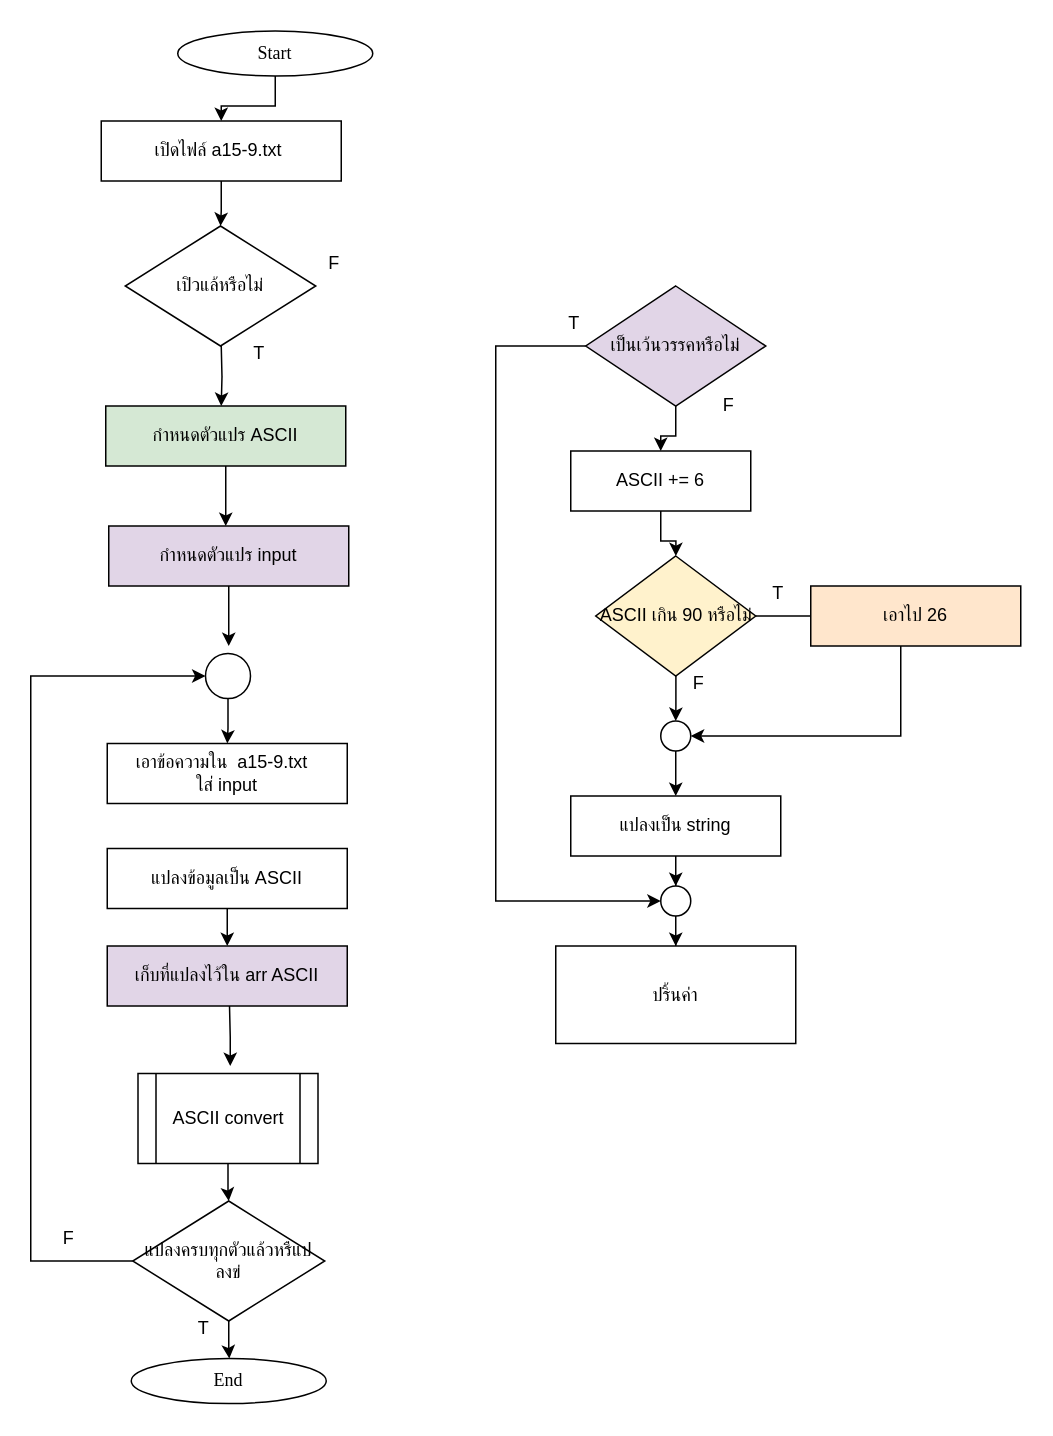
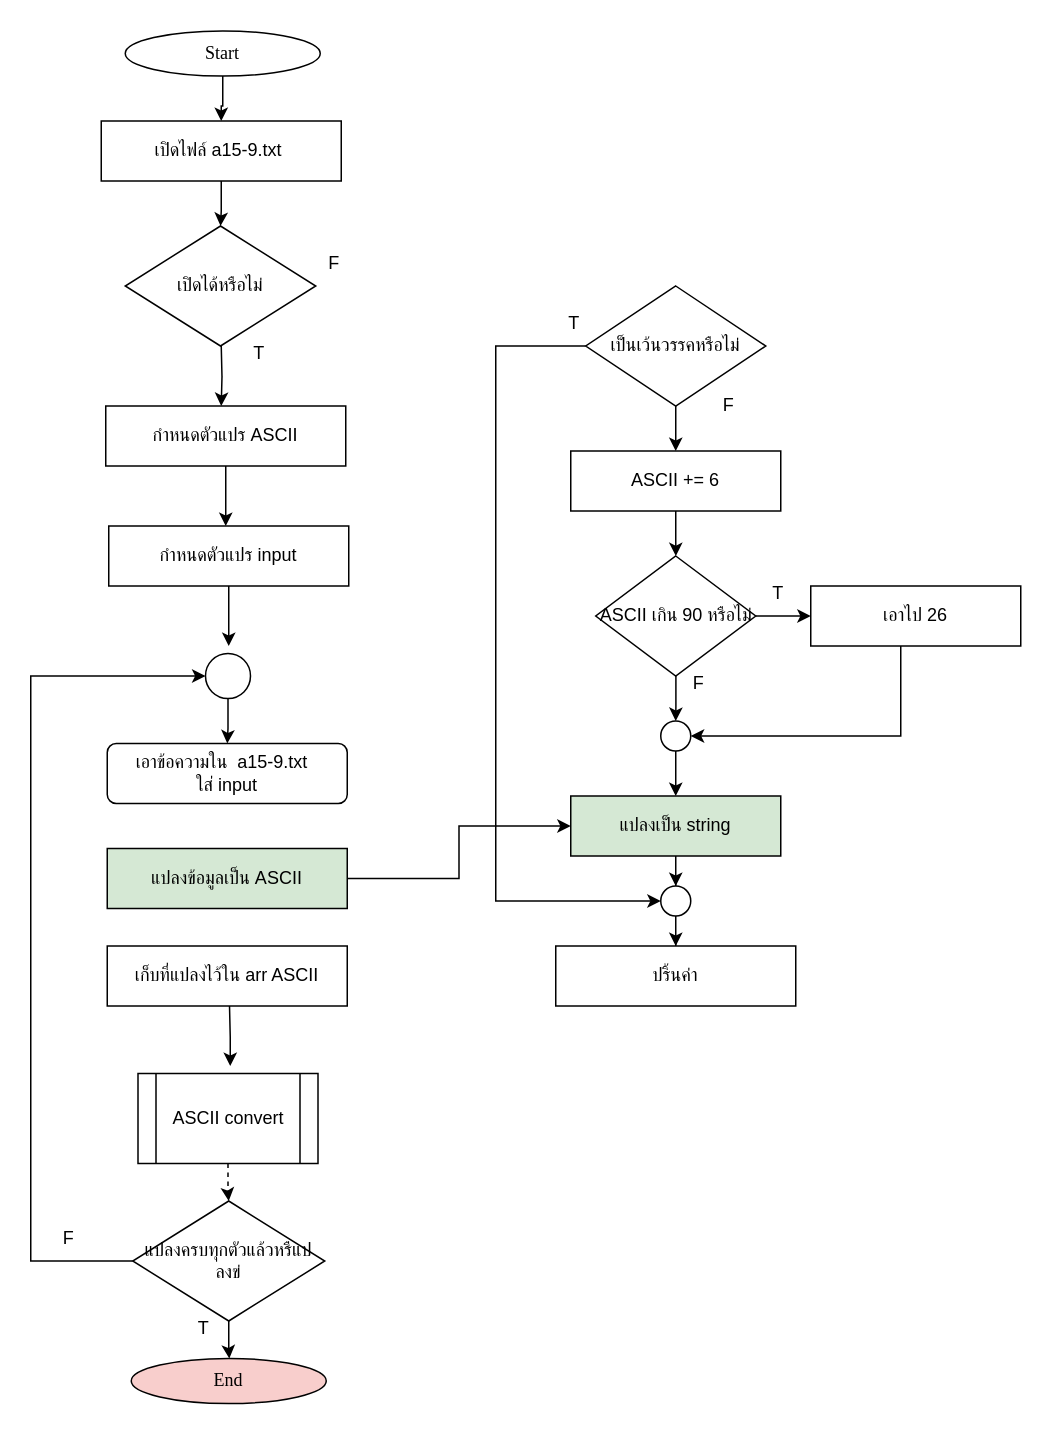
node "Start": moved (275, 53) -> (223, 53)
node "เปิวแล้หรือไม่": label "เปิวแล้หรือไม่" -> "เปิดได้หรือไม่"
node "เป็นเว้นวรรคหรือไม่": fillcolor #e1d5e7 -> #ffffff
node "กำหนดตัวแปร ASCII": fillcolor #d5e8d4 -> #ffffff
node "ASCII += 6": size 180x60 -> 210x60
node "กำหนดตัวแปร input": fillcolor #e1d5e7 -> #ffffff
node "ASCII เกิน 90 หรือไม่": fillcolor #fff2cc -> #ffffff
edge "ASCII เกิน 90 หรือไม่" -- "เอาไป 26": arrowhead none -> classic
node "เอาไป 26": fillcolor #ffe6cc -> #ffffff
node "เอาข้อความใน a15-9.txt ใส่ input": shape rectangle -> rounded rectangle
node "แปลงเป็น string": fillcolor #ffffff -> #d5e8d4
node "แปลงข้อมูลเป็น ASCII": fillcolor #ffffff -> #d5e8d4
edge "แปลงข้อมูลเป็น ASCII" -> "เก็บที่แปลงไว้ใน arr ASCII": now "แปลงข้อมูลเป็น ASCII" -> "แปลงเป็น string"
node "เก็บที่แปลงไว้ใน arr ASCII": fillcolor #e1d5e7 -> #ffffff
node "ปริ้นค่า": size 240x98 -> 240x60
edge "ASCII convert" -> "แปลงครบทุกตัวแล้วหรืแปลงข่": style solid -> dashed
node "End": fillcolor #ffffff -> #f8cecc
